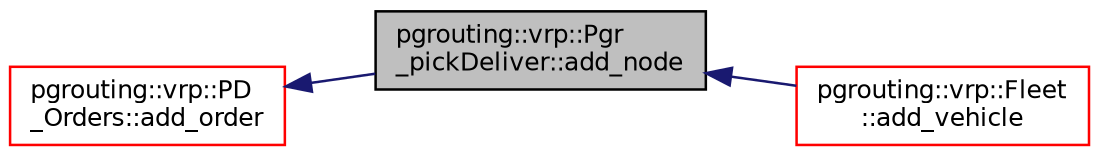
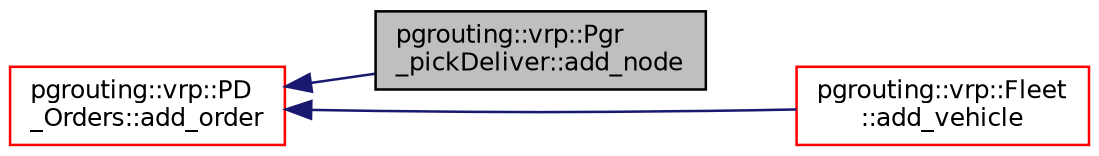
edge "pgrouting::vrp::Fleet ::add_vehicle" -> "pgrouting::vrp::Pgr _pickDeliver::add_node": now "pgrouting::vrp::Fleet ::add_vehicle" -> "pgrouting::vrp::PD _Orders::add_order"
